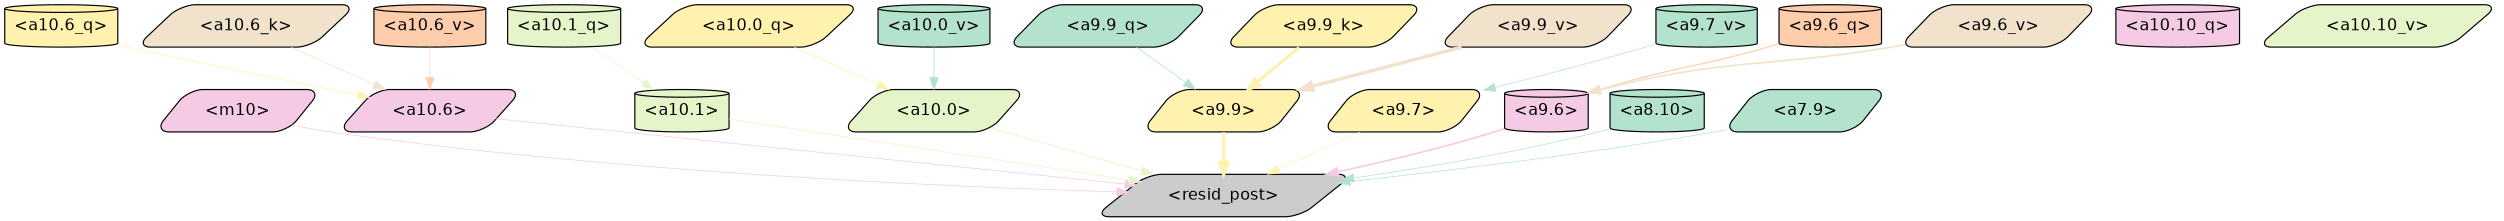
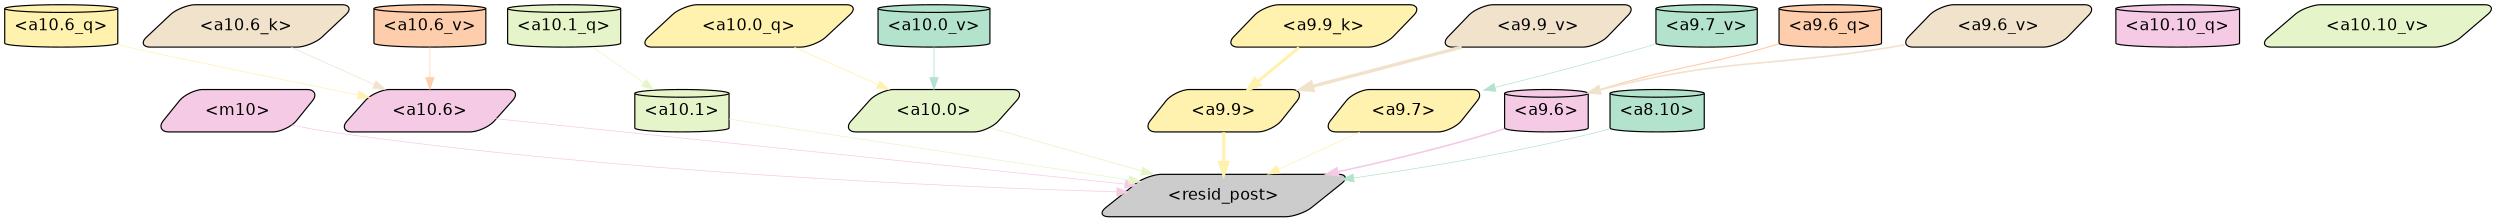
node "<a9.9_q>": removed
node "<a7.9>": removed
